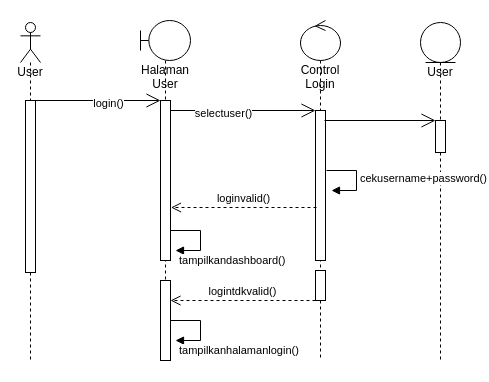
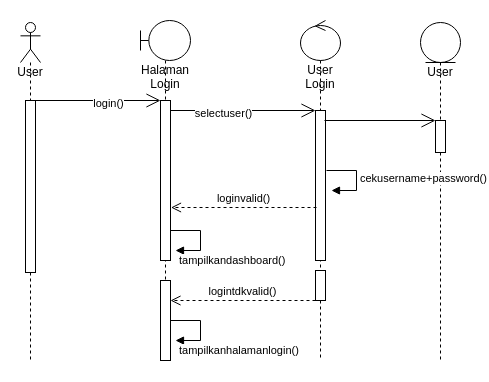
node "Halaman User": label "Halaman User" -> "Halaman Login"
node "Control Login": label "Control Login" -> "User Login"
